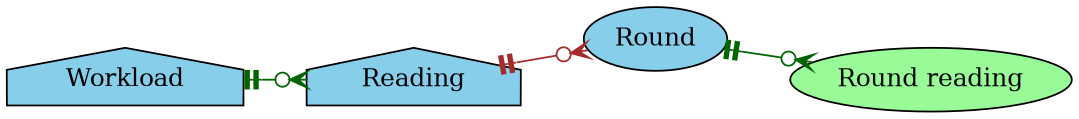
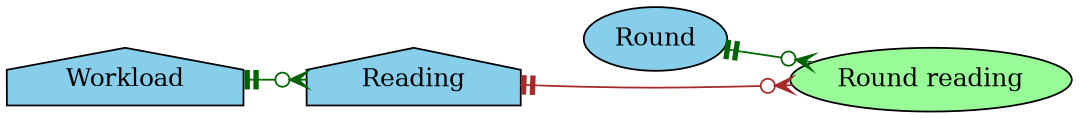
edge "Round" -- "Reading": now "Round reading" -- "Reading"
